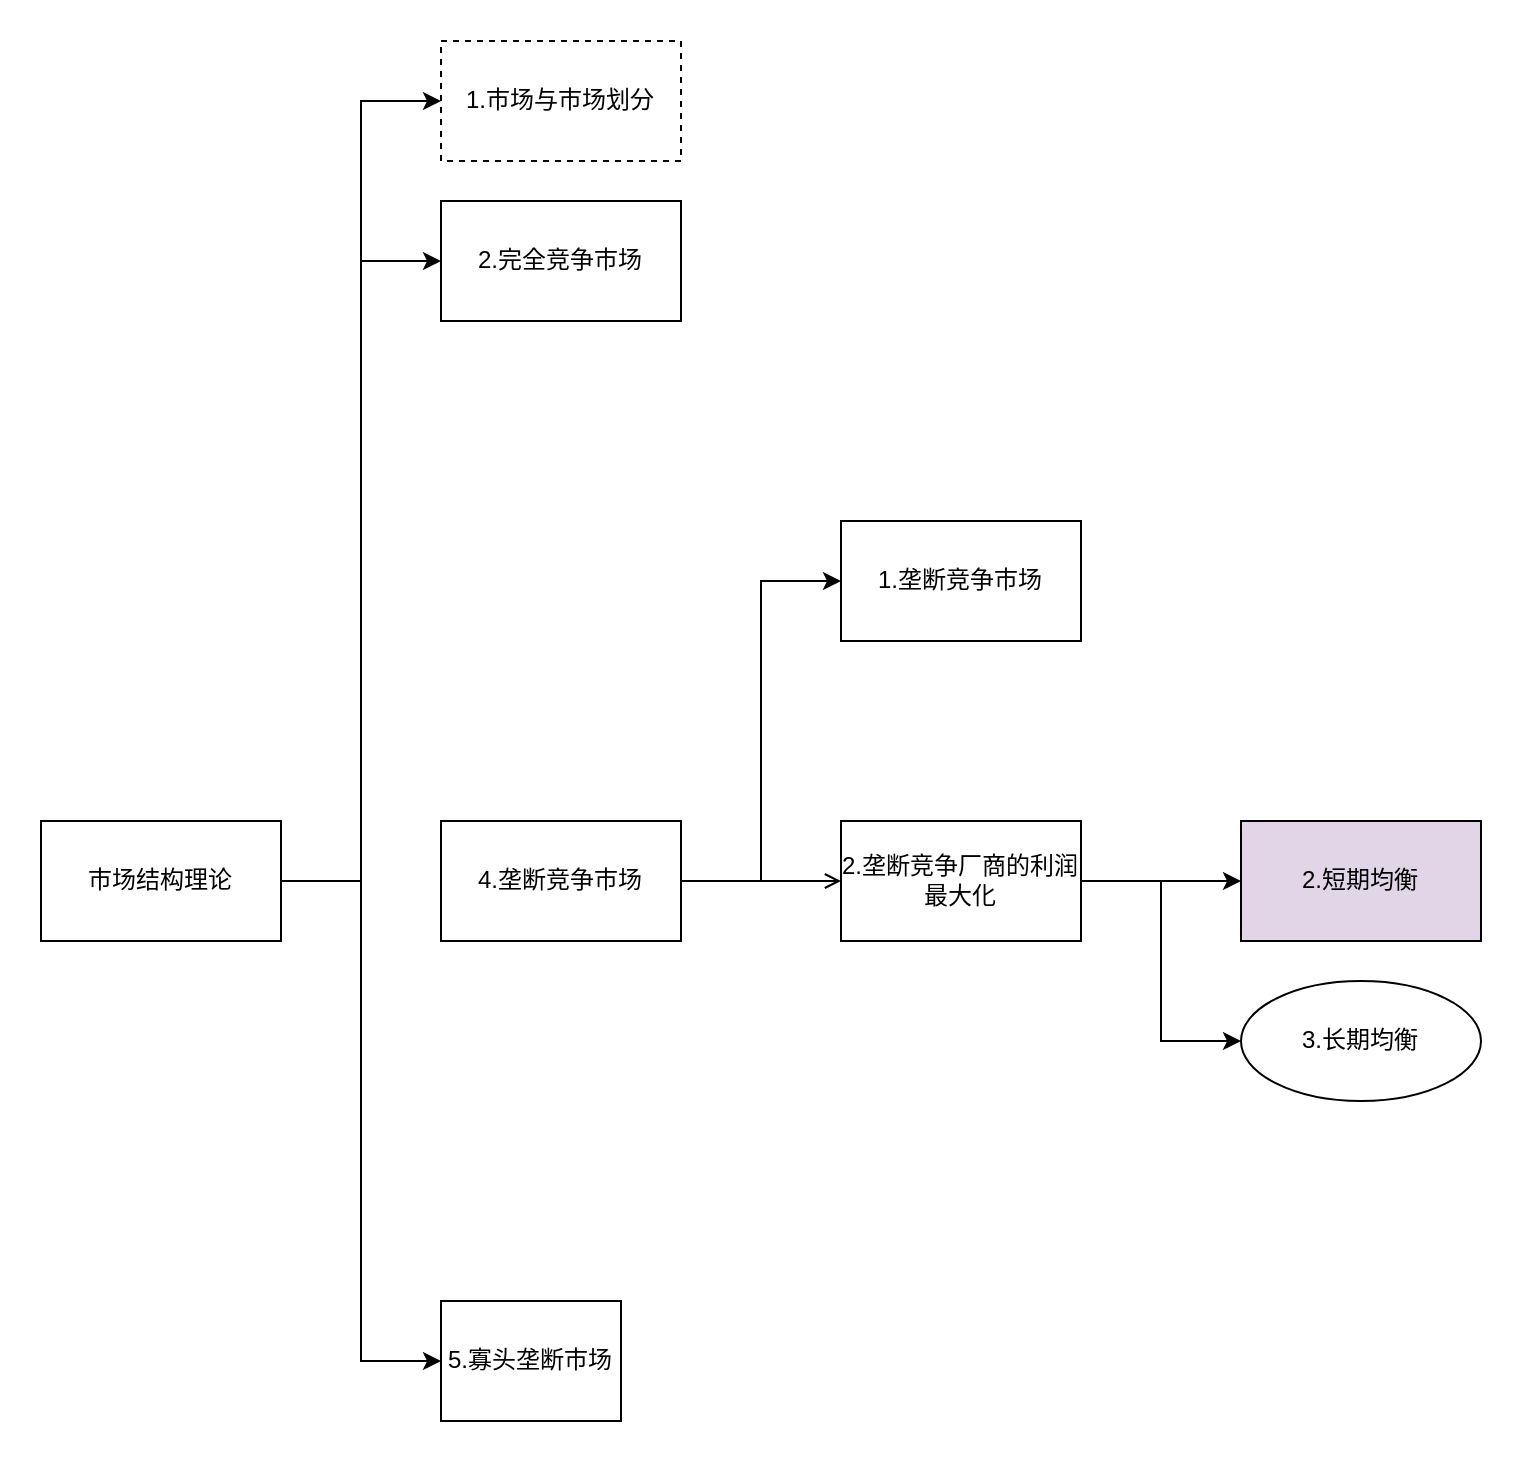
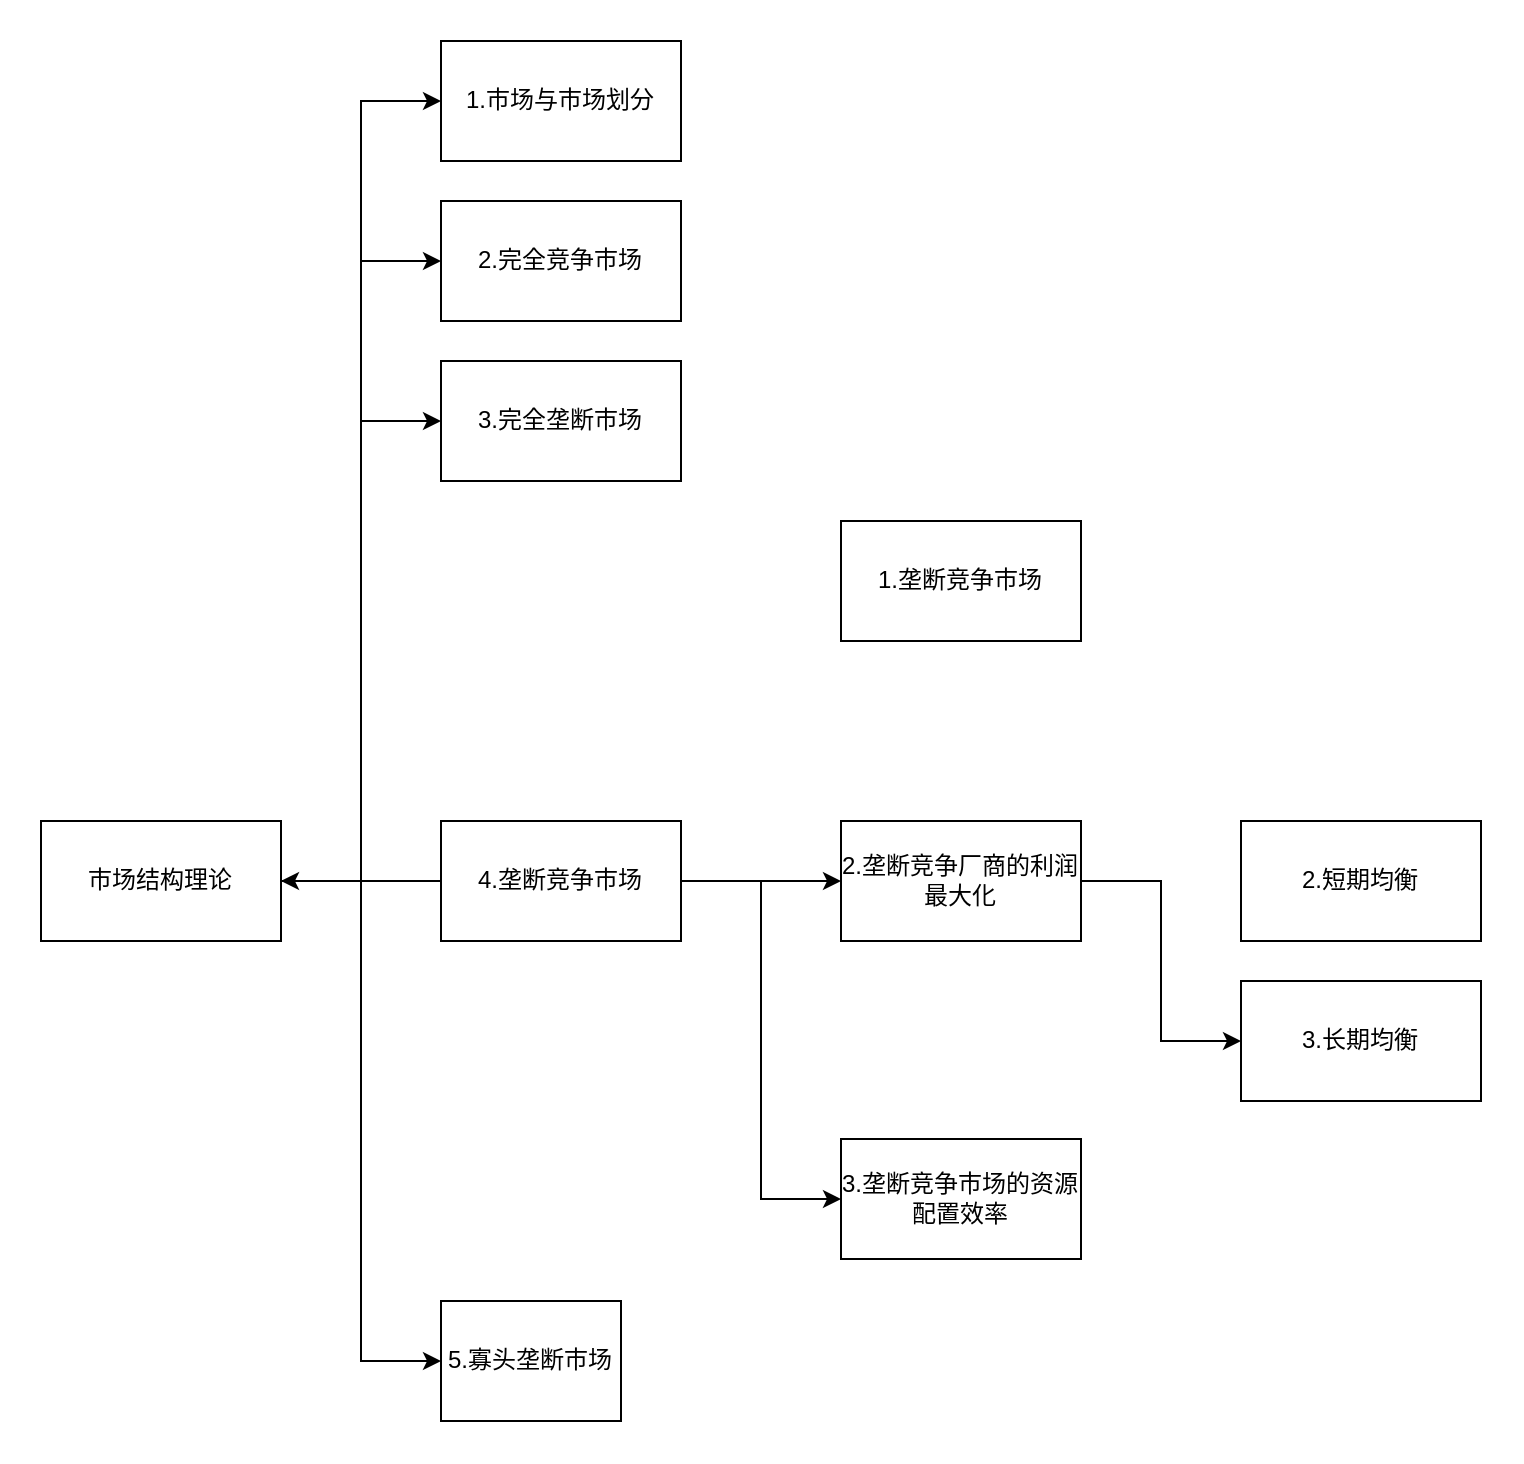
node "1.市场与市场划分": style dashed -> solid
edge "市场结构理论" -> "3.完全垄断市场": added
node "3.完全垄断市场": added
edge "4.垄断竞争市场" -> "1.垄断竞争市场": now "4.垄断竞争市场" -> "市场结构理论"
edge "4.垄断竞争市场" -> "2.垄断竞争厂商的利润最大化": arrowhead open -> classic
edge "2.垄断竞争厂商的利润最大化" -> "2.短期均衡": removed
node "2.短期均衡": fillcolor #e1d5e7 -> #ffffff
node "3.长期均衡": shape ellipse -> rectangle
edge "4.垄断竞争市场" -> "3.垄断竞争市场的资源配置效率": added
node "3.垄断竞争市场的资源配置效率": added
